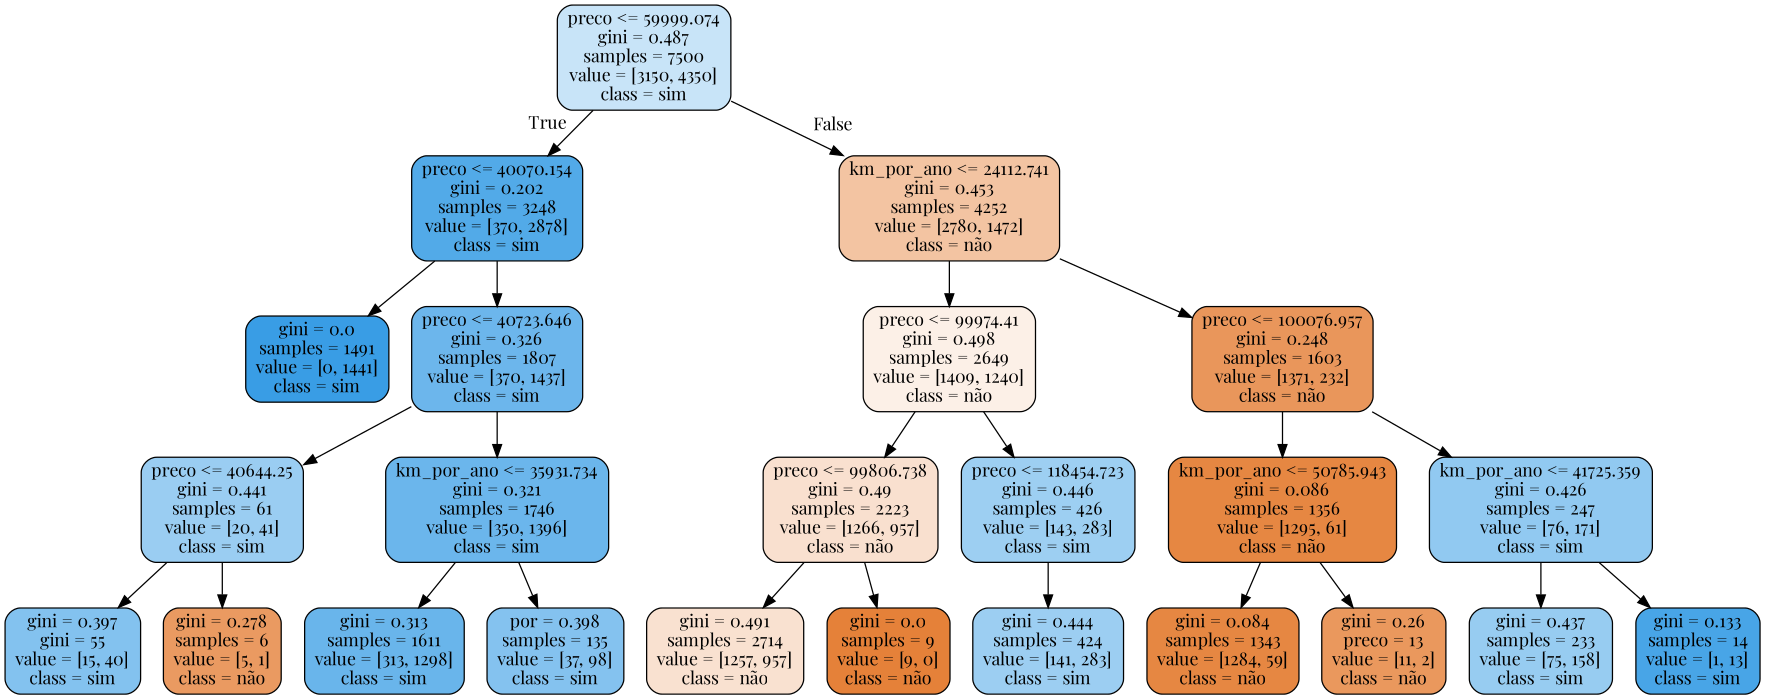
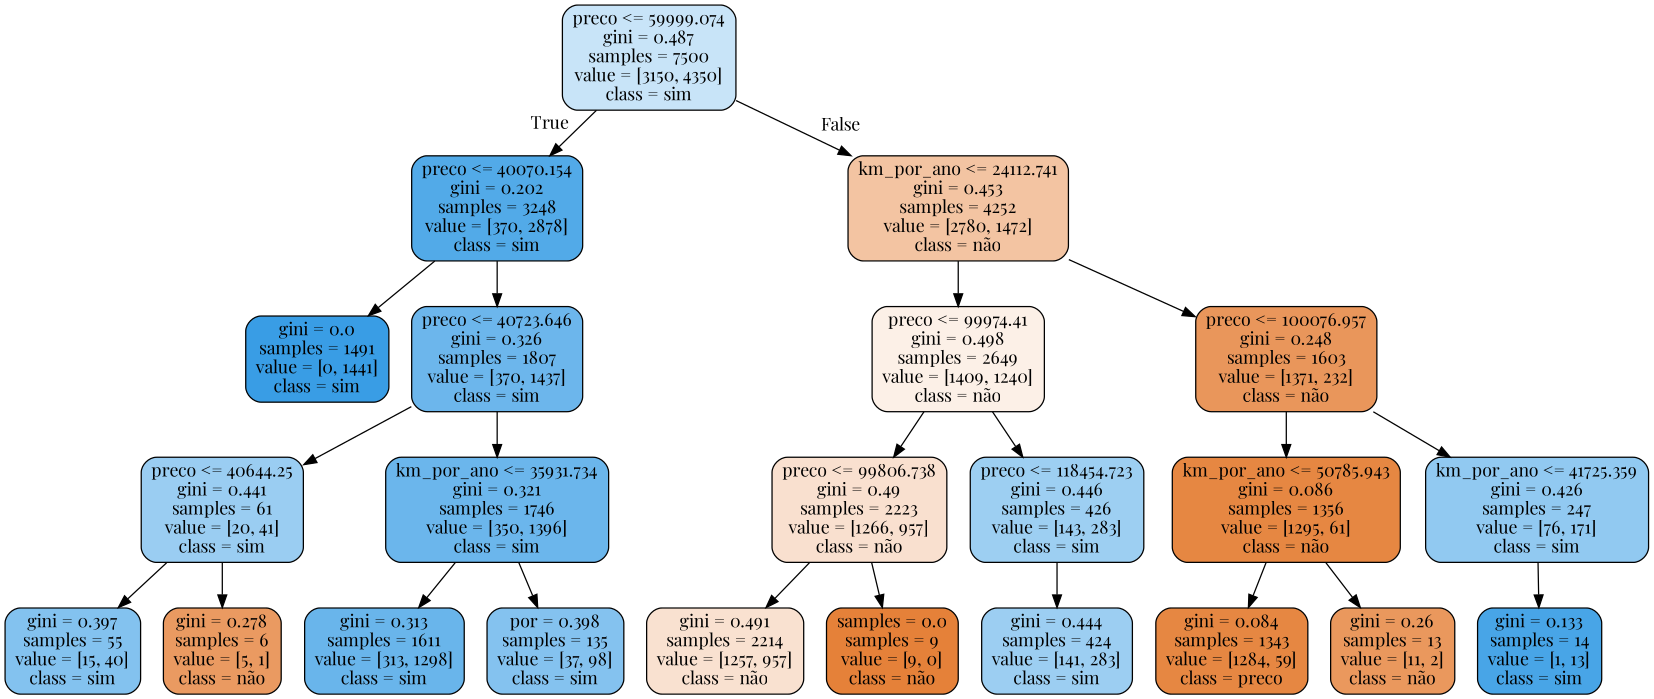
node "gini = 0.397 gini = 55 value = [15, 40] class = sim": label "gini = 0.397 gini = 55 value = [15, 40] class = sim" -> "gini = 0.397 samples = 55 value = [15, 40] class = sim"
node "gini = 0.491 samples = 2714 value = [1257, 957] class = não": label "gini = 0.491 samples = 2714 value = [1257, 957] class = não" -> "gini = 0.491 samples = 2214 value = [1257, 957] class = não"
node "gini = 0.0 samples = 9 value = [9, 0] class = não": label "gini = 0.0 samples = 9 value = [9, 0] class = não" -> "samples = 0.0 samples = 9 value = [9, 0] class = não"
node "gini = 0.084 samples = 1343 value = [1284, 59] class = não": label "gini = 0.084 samples = 1343 value = [1284, 59] class = não" -> "gini = 0.084 samples = 1343 value = [1284, 59] class = preco"
node "gini = 0.26 preco = 13 value = [11, 2] class = não": label "gini = 0.26 preco = 13 value = [11, 2] class = não" -> "gini = 0.26 samples = 13 value = [11, 2] class = não"
node "gini = 0.437 samples = 233 value = [75, 158] class = sim": removed
